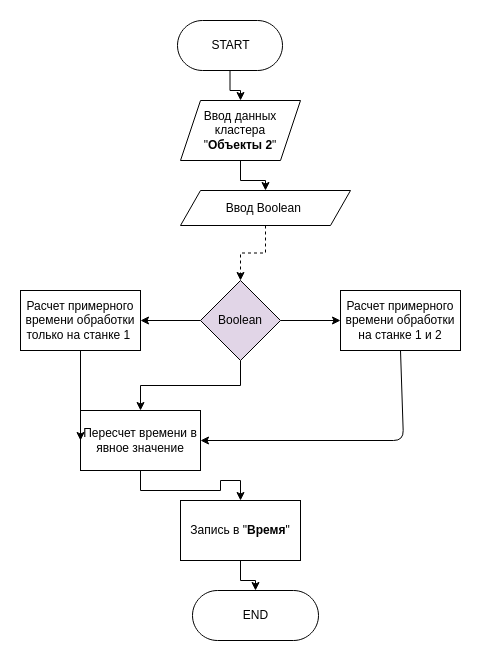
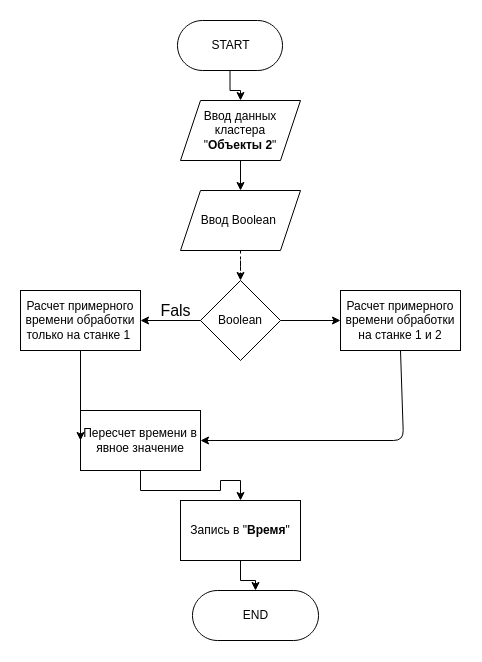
node "Ввод Boolean": size 170x35 -> 120x60
node "Fals": added
node "Boolean": fillcolor #e1d5e7 -> #ffffff
edge "Boolean" -> "Пересчет времени в явное значение": removed
